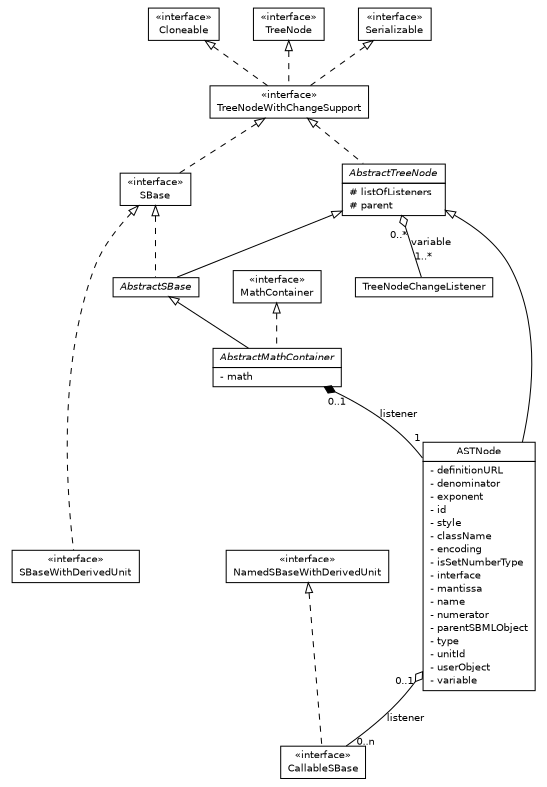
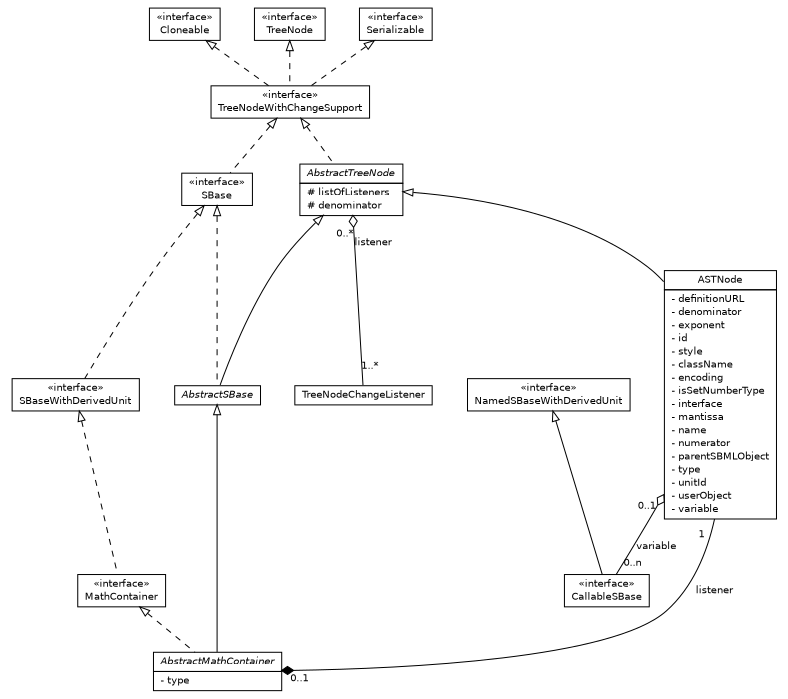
node "AbstractTreeNode": text "# parent" -> "# denominator"
edge "AbstractTreeNode" -- "TreeNodeChangeListener": label "variable" -> "listener"
node "AbstractMathContainer": text "- math" -> "- type"
edge "MathContainer" -> "SBaseWithDerivedUnit": added
edge "CallableSBase" -> "NamedSBaseWithDerivedUnit": style dashed -> solid
edge "ASTNode" -- "CallableSBase": label "listener" -> "variable"
